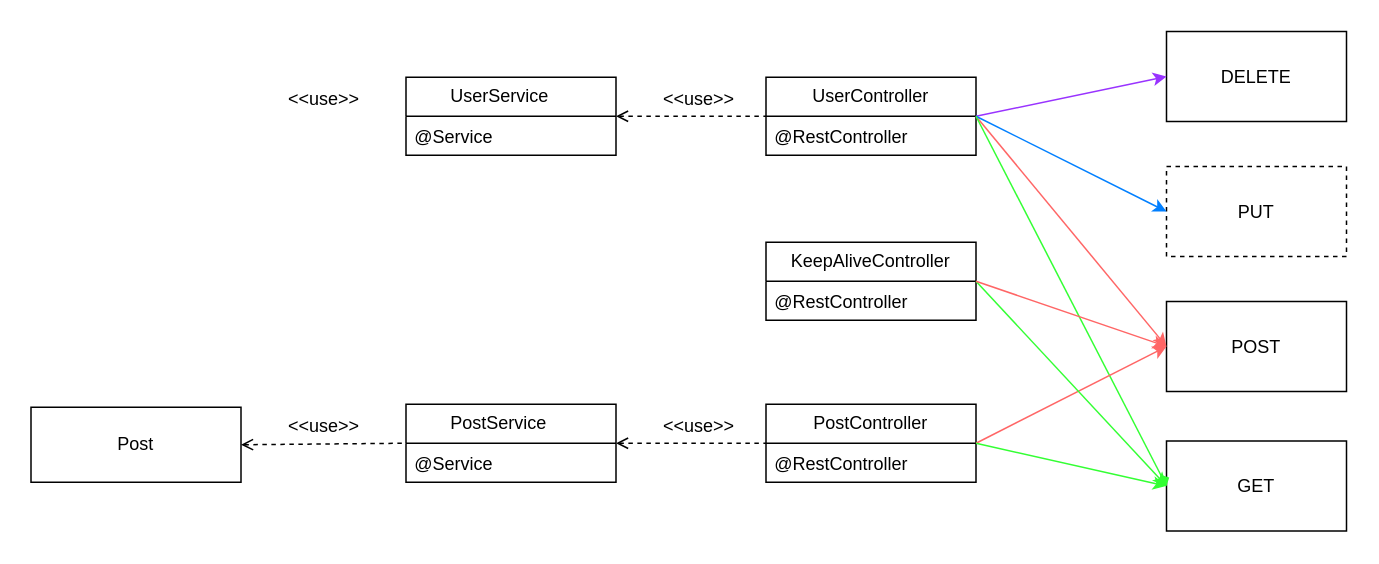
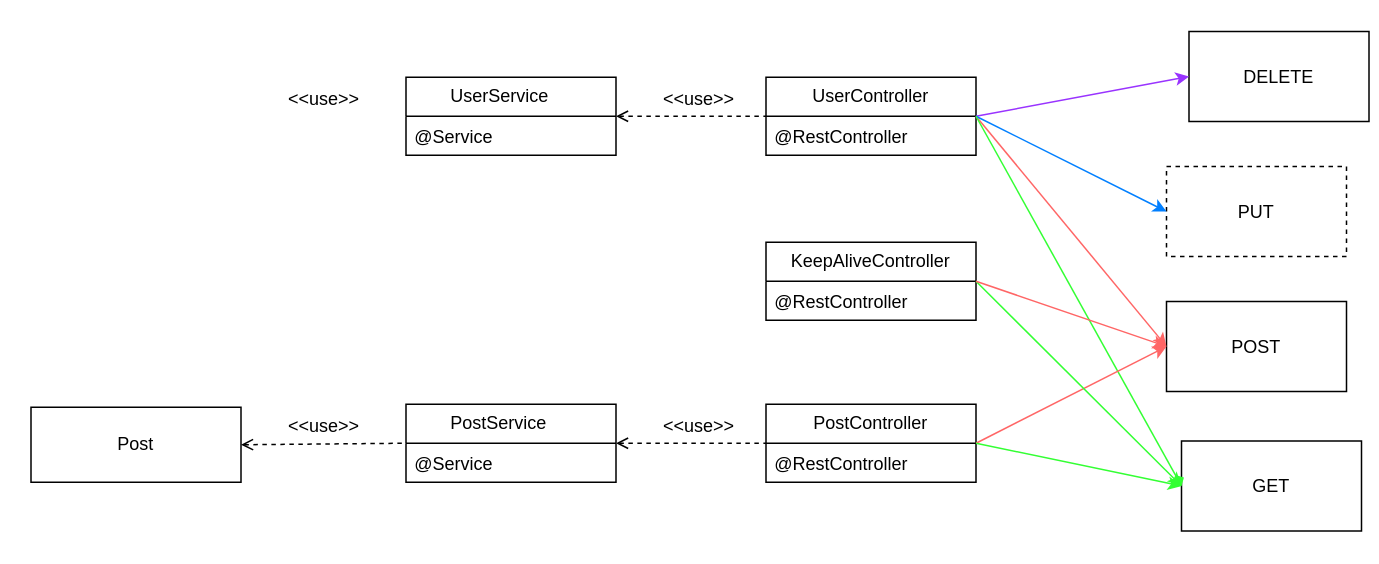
node "DELETE": moved (1256, 77) -> (1279, 77)
node "GET": moved (1256, 486) -> (1271, 486)
